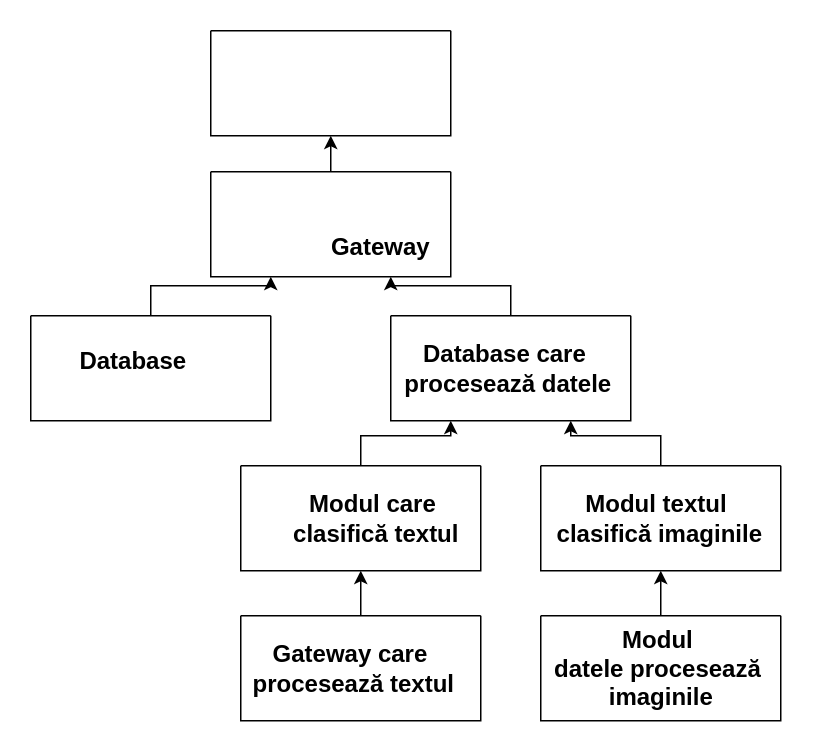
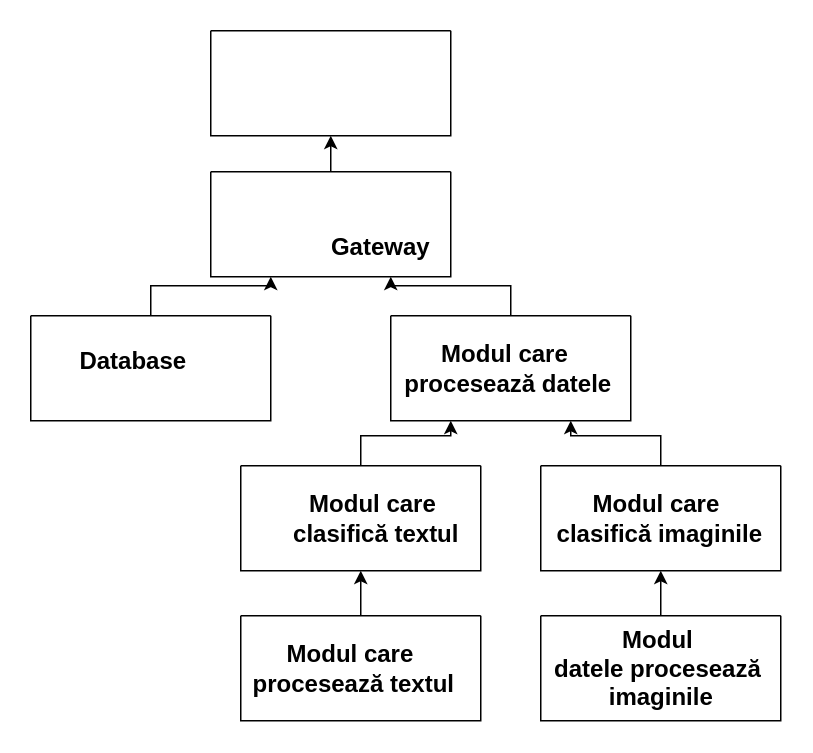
node "Database care procesează datele": label "Database care procesează datele" -> "Modul care procesează datele"
node "Modul textul clasifică imaginile": label "Modul textul clasifică imaginile" -> "Modul care clasifică imaginile"
node "Gateway care procesează textul": label "Gateway care procesează textul" -> "Modul care procesează textul"
